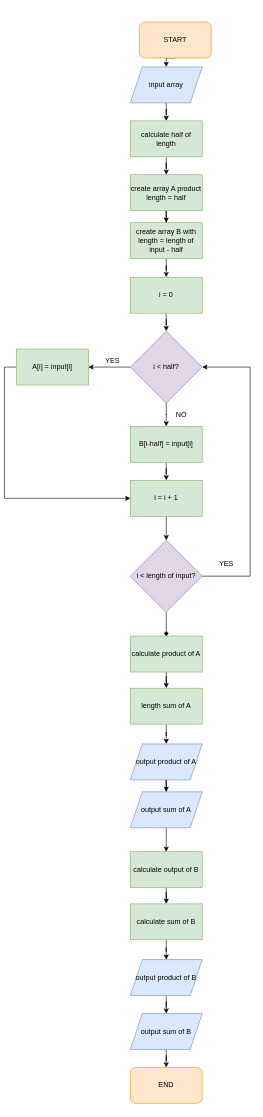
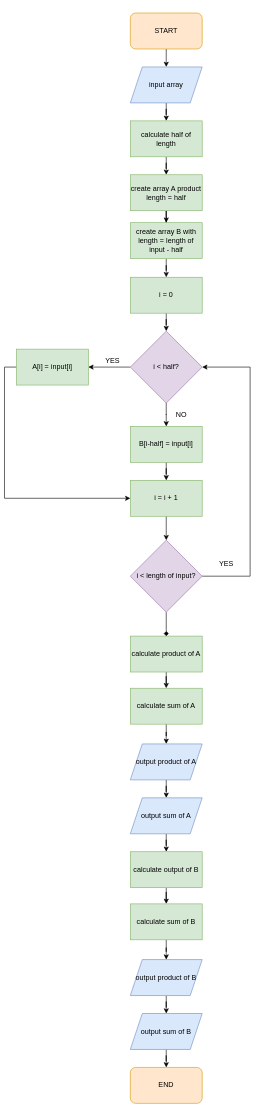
node "START": moved (176, 39) -> (167, 30)
node "length sum of A": label "length sum of A" -> "calculate sum of A"
node "output sum of A": moved (167, 810) -> (167, 816)
